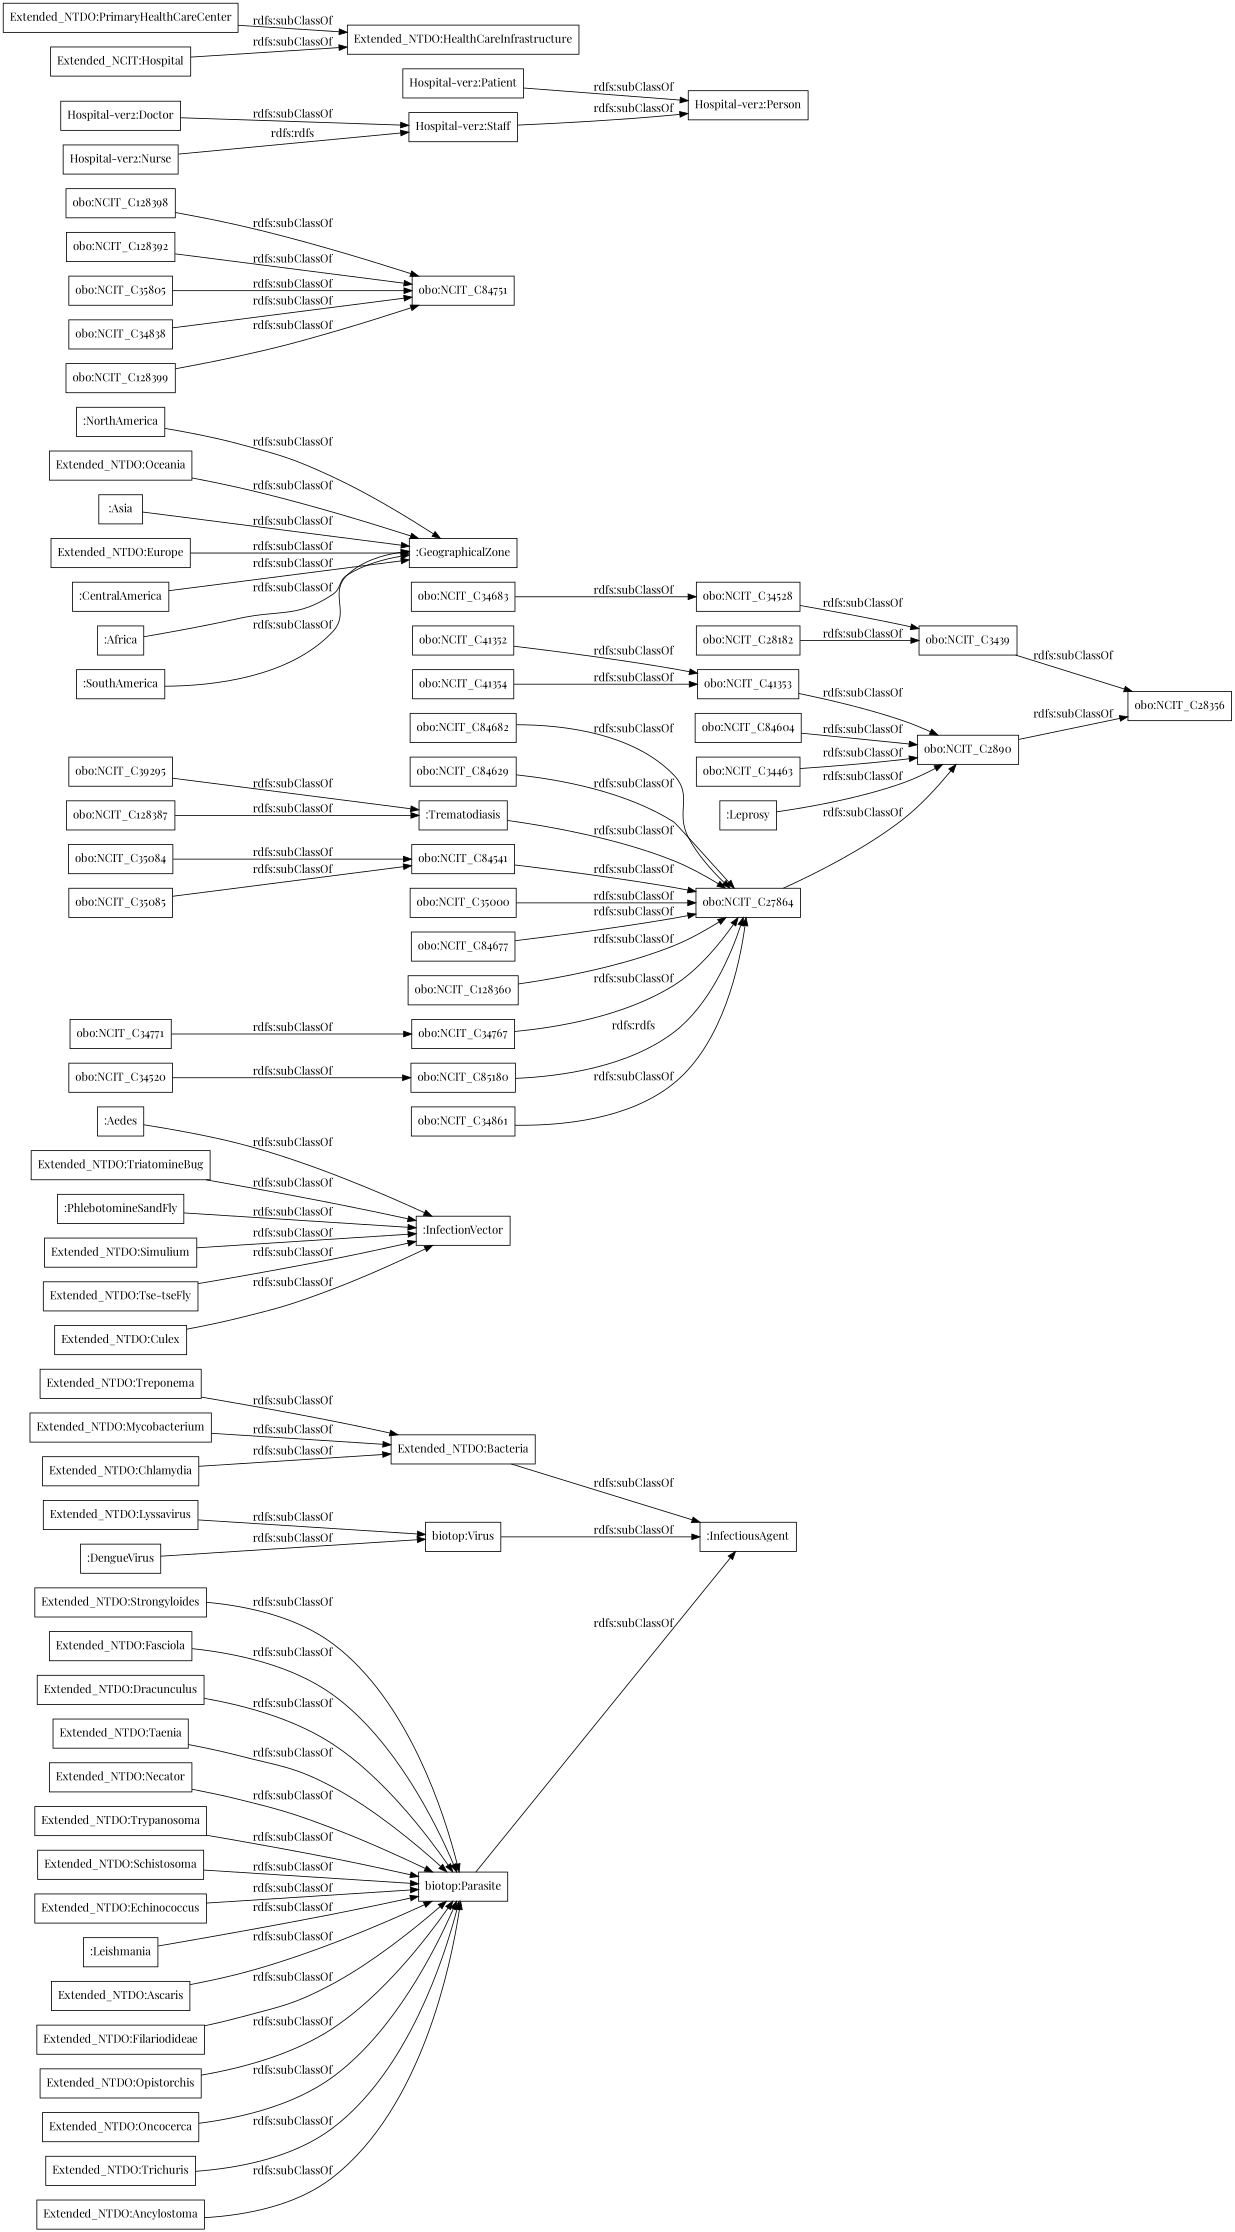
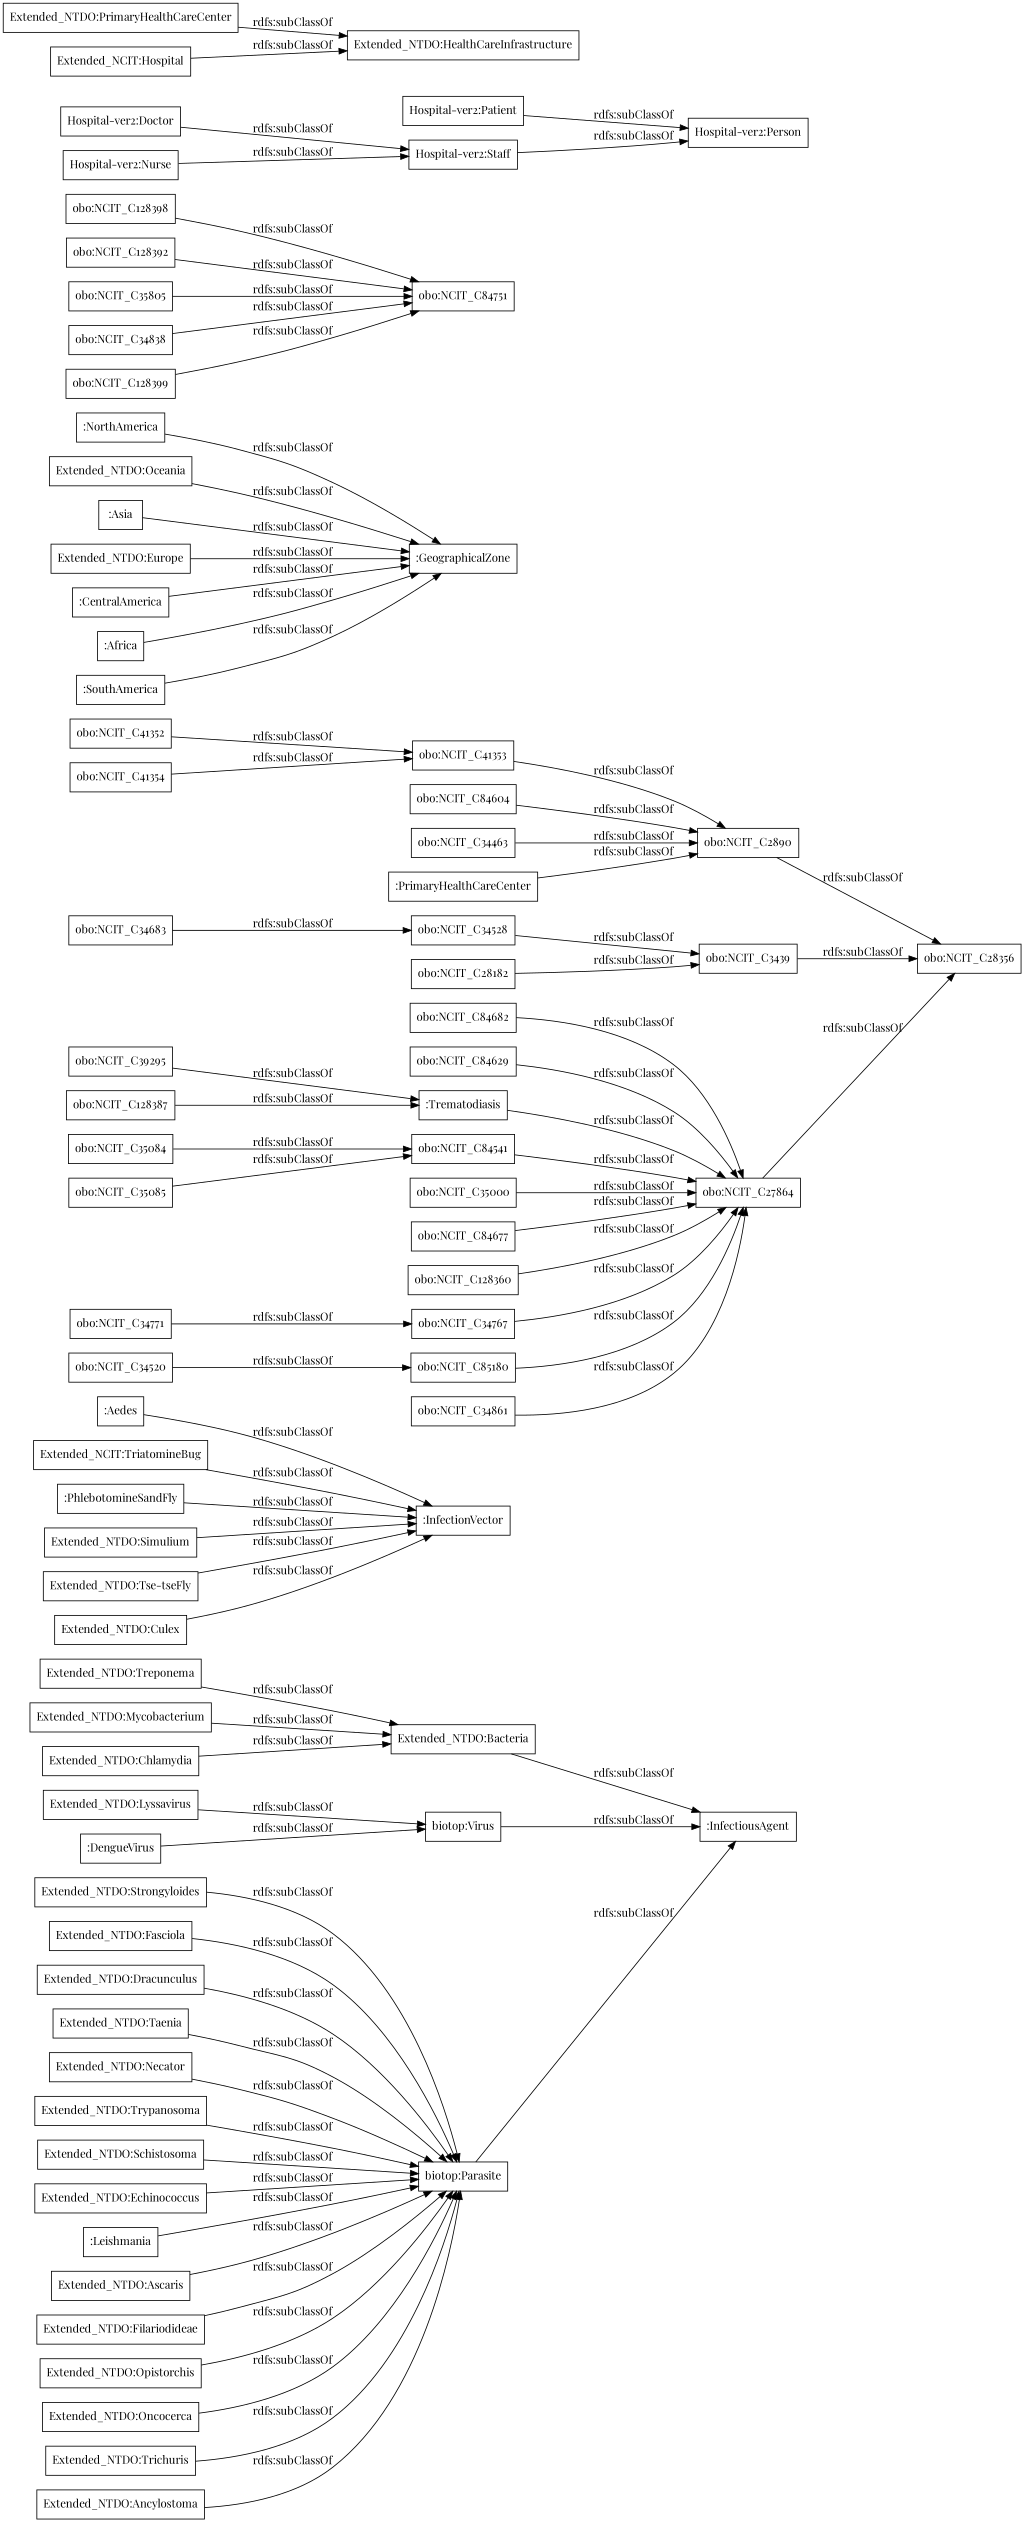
edge "Hospital-ver2:Nurse" -> "Hospital-ver2:Staff": label "rdfs:rdfs" -> "rdfs:subClassOf"
node ":Leprosy": label ":Leprosy" -> ":PrimaryHealthCareCenter"
edge "obo:NCIT_C27864" -> "obo:NCIT_C2890": now "obo:NCIT_C27864" -> "obo:NCIT_C28356"
edge "obo:NCIT_C85180" -> "obo:NCIT_C27864": label "rdfs:rdfs" -> "rdfs:subClassOf"
node "Extended_NTDO:TriatomineBug": label "Extended_NTDO:TriatomineBug" -> "Extended_NCIT:TriatomineBug"
